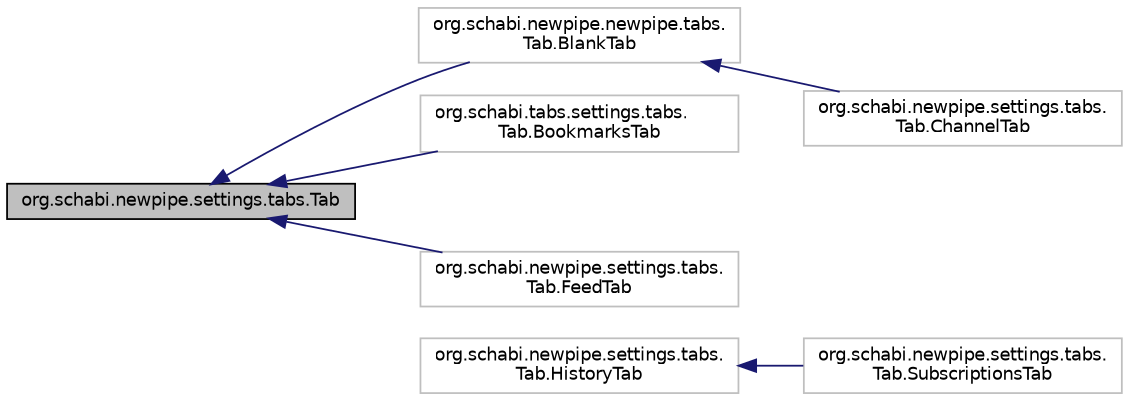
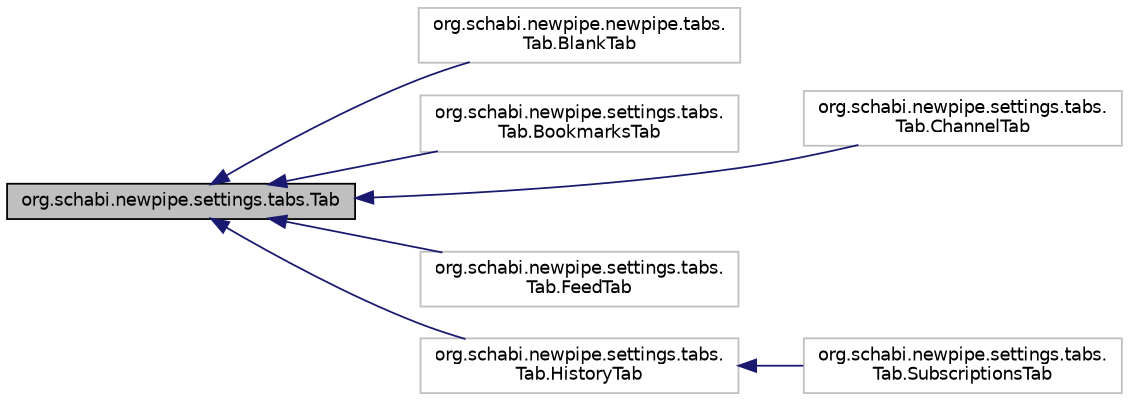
edge "org.schabi.newpipe.settings.tabs. Tab.ChannelTab" -> "org.schabi.newpipe.newpipe.tabs. Tab.BlankTab": now "org.schabi.newpipe.settings.tabs. Tab.ChannelTab" -> "org.schabi.newpipe.settings.tabs.Tab"
node "org.schabi.tabs.settings.tabs. Tab.BookmarksTab": label "org.schabi.tabs.settings.tabs. Tab.BookmarksTab" -> "org.schabi.newpipe.settings.tabs. Tab.BookmarksTab"
edge "org.schabi.newpipe.settings.tabs. Tab.HistoryTab" -> "org.schabi.newpipe.settings.tabs.Tab": added
